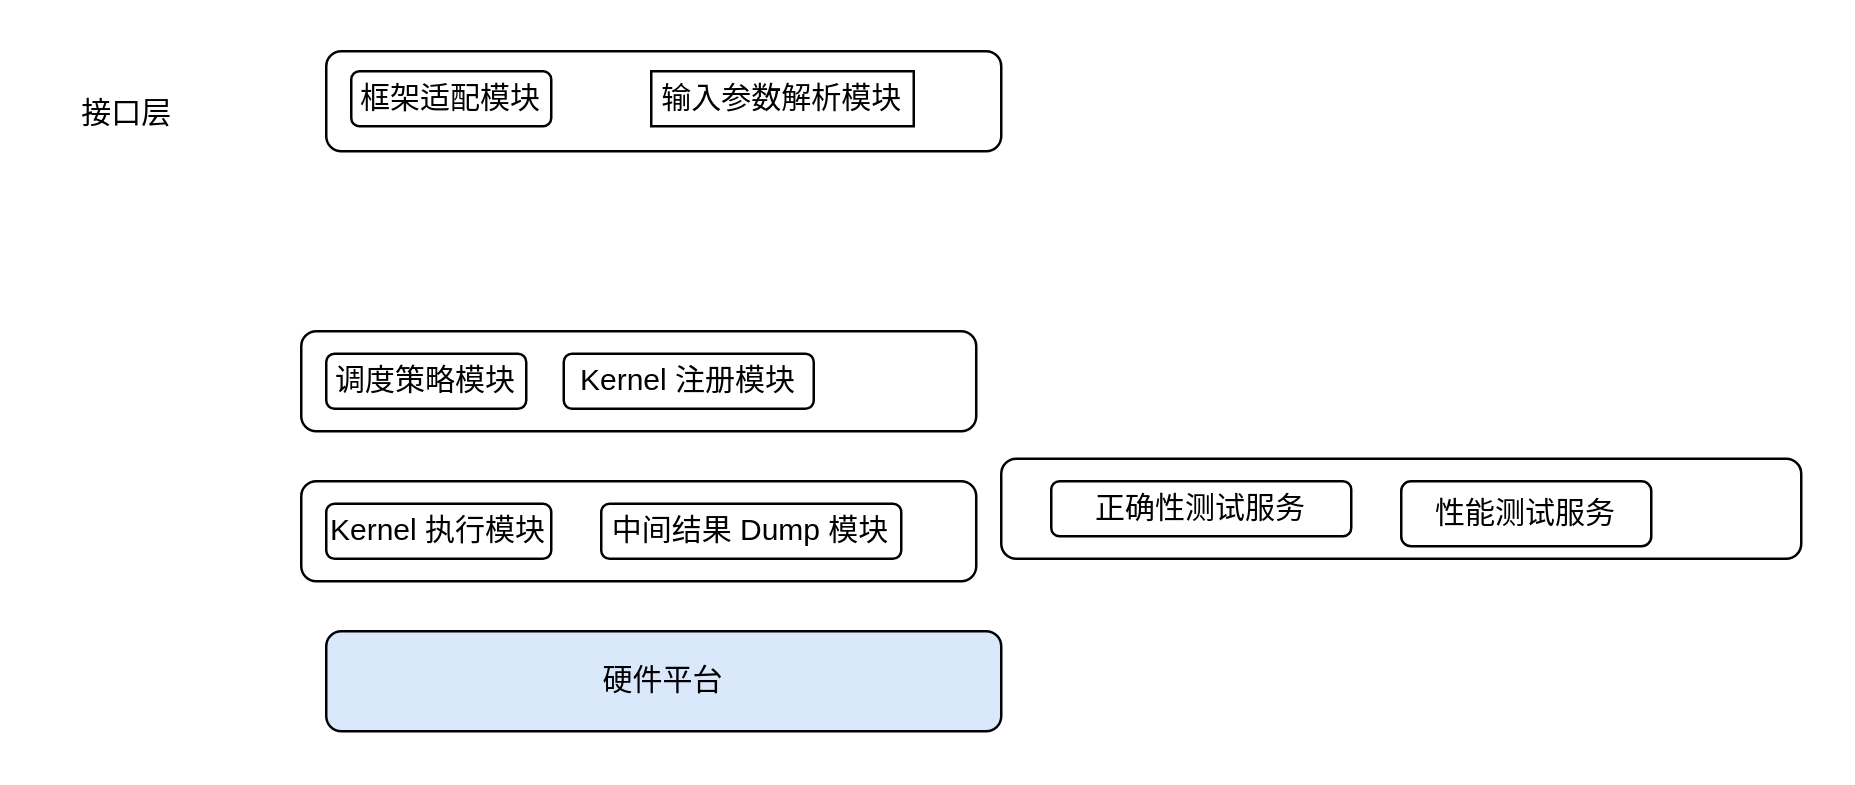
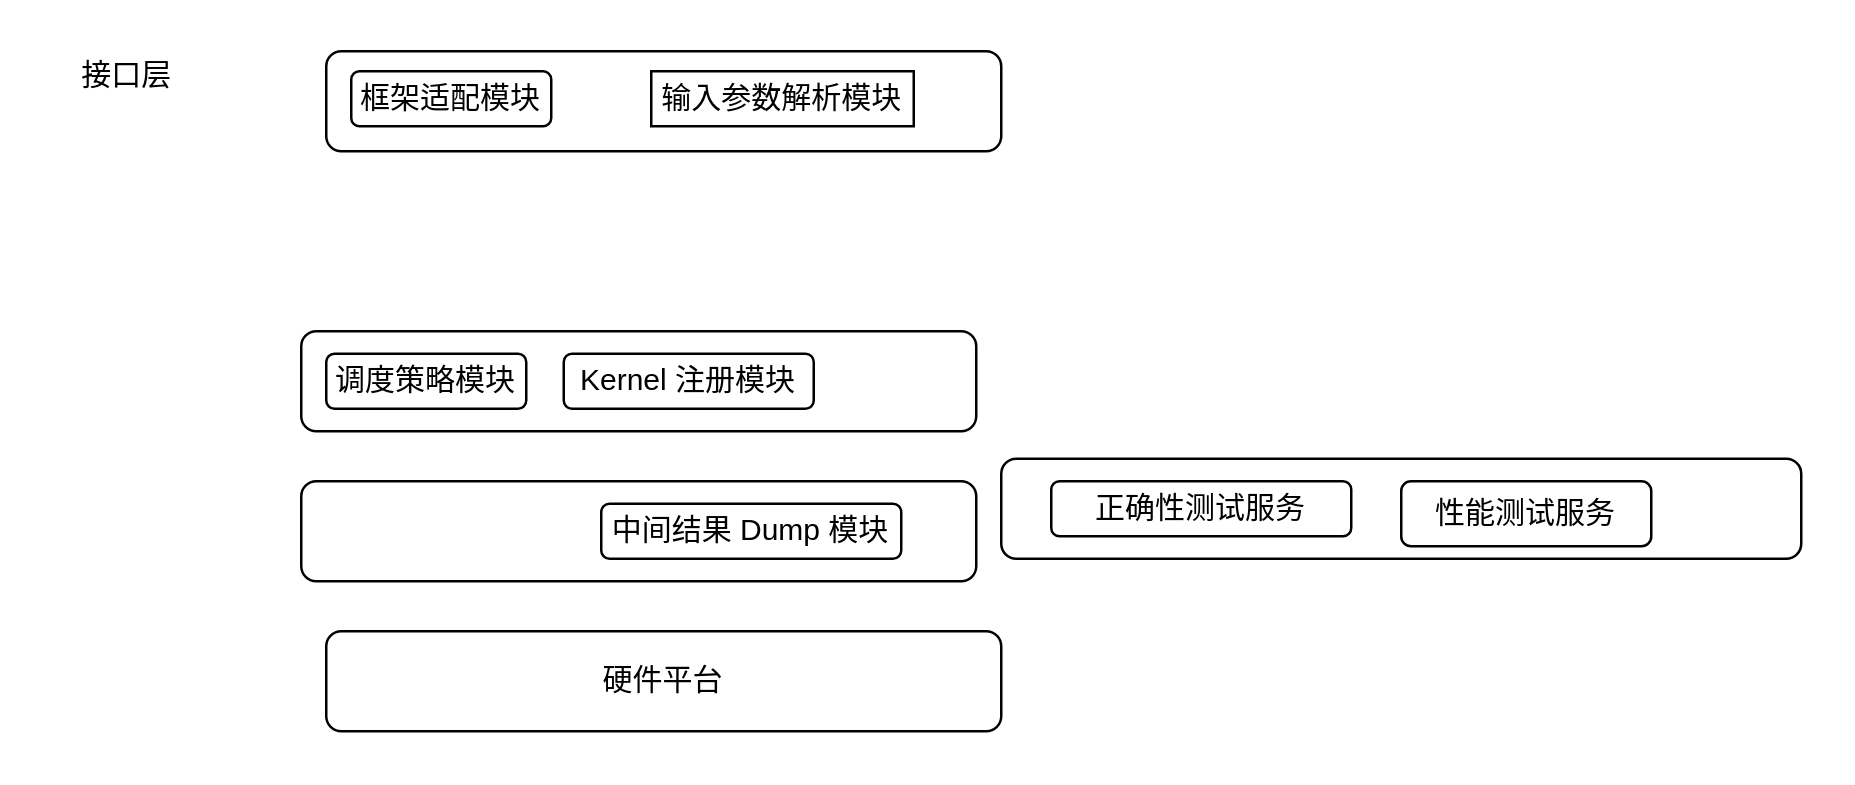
node "接口层": moved (126, 114) -> (126, 76)
node "Kernel 执行模块": removed
node "硬件平台": fillcolor #dae8fc -> #ffffff
